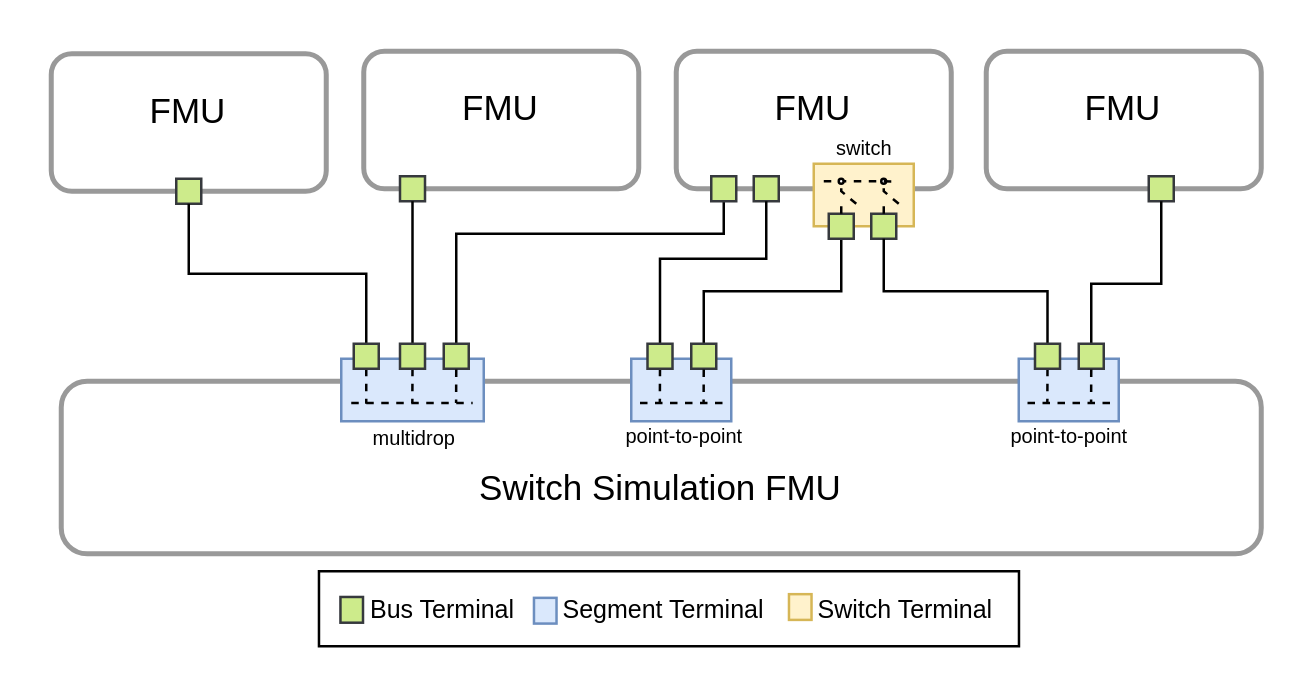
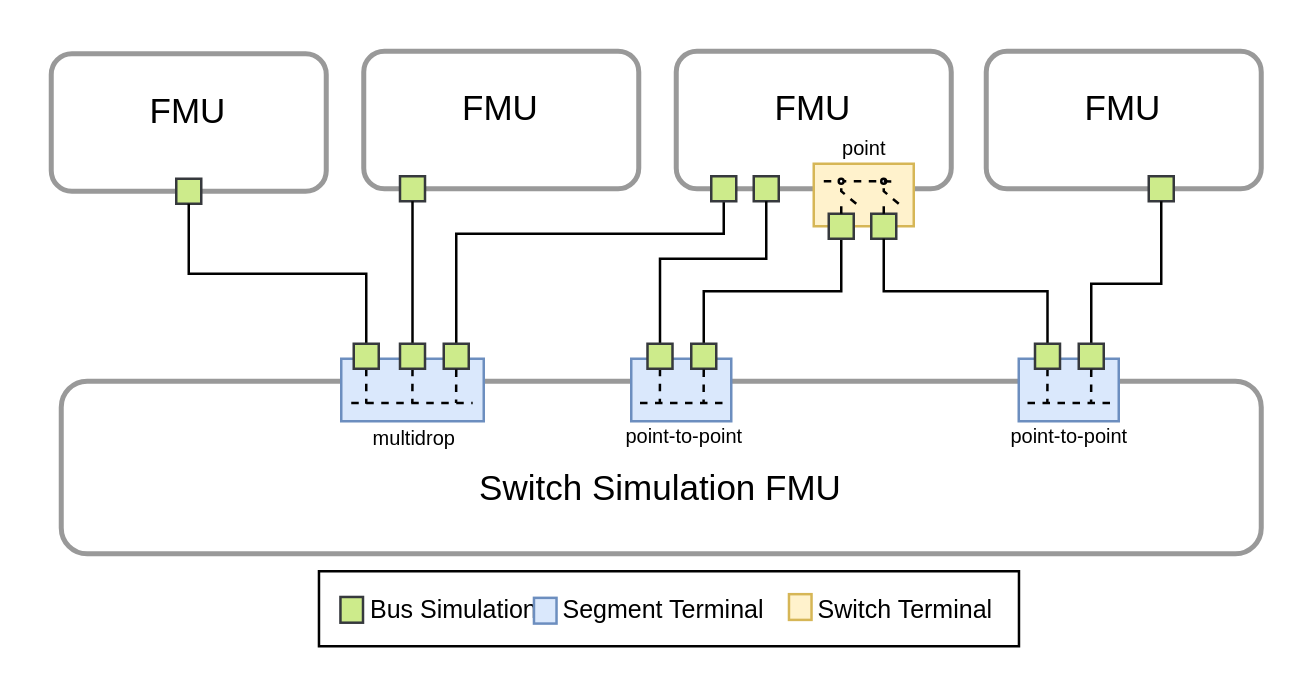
node "switch": label "switch" -> "point"
node "Bus Terminal": label "Bus Terminal" -> "Bus Simulation"
